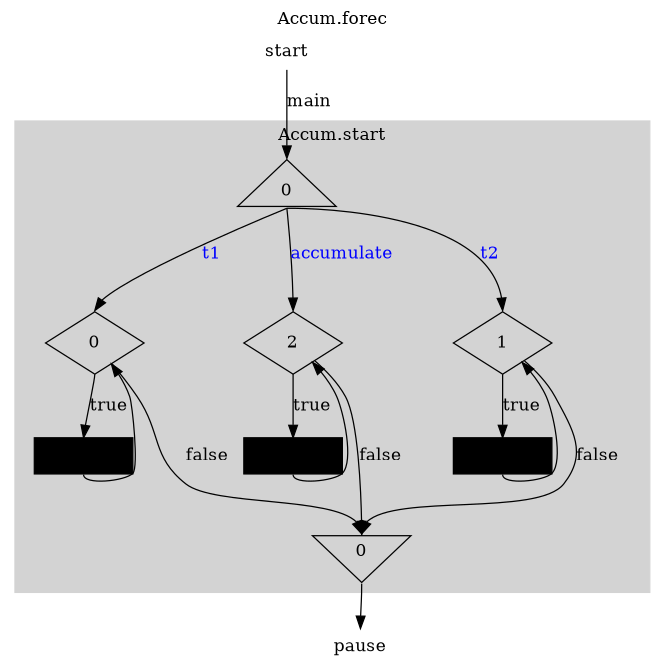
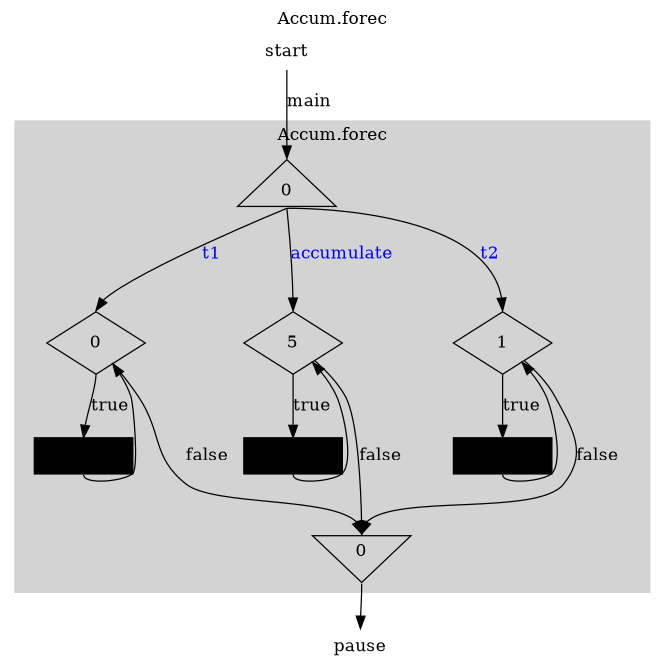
cluster "Accum.start": label "Accum.start" -> "Accum.forec"
node "2": label "2" -> "5"
